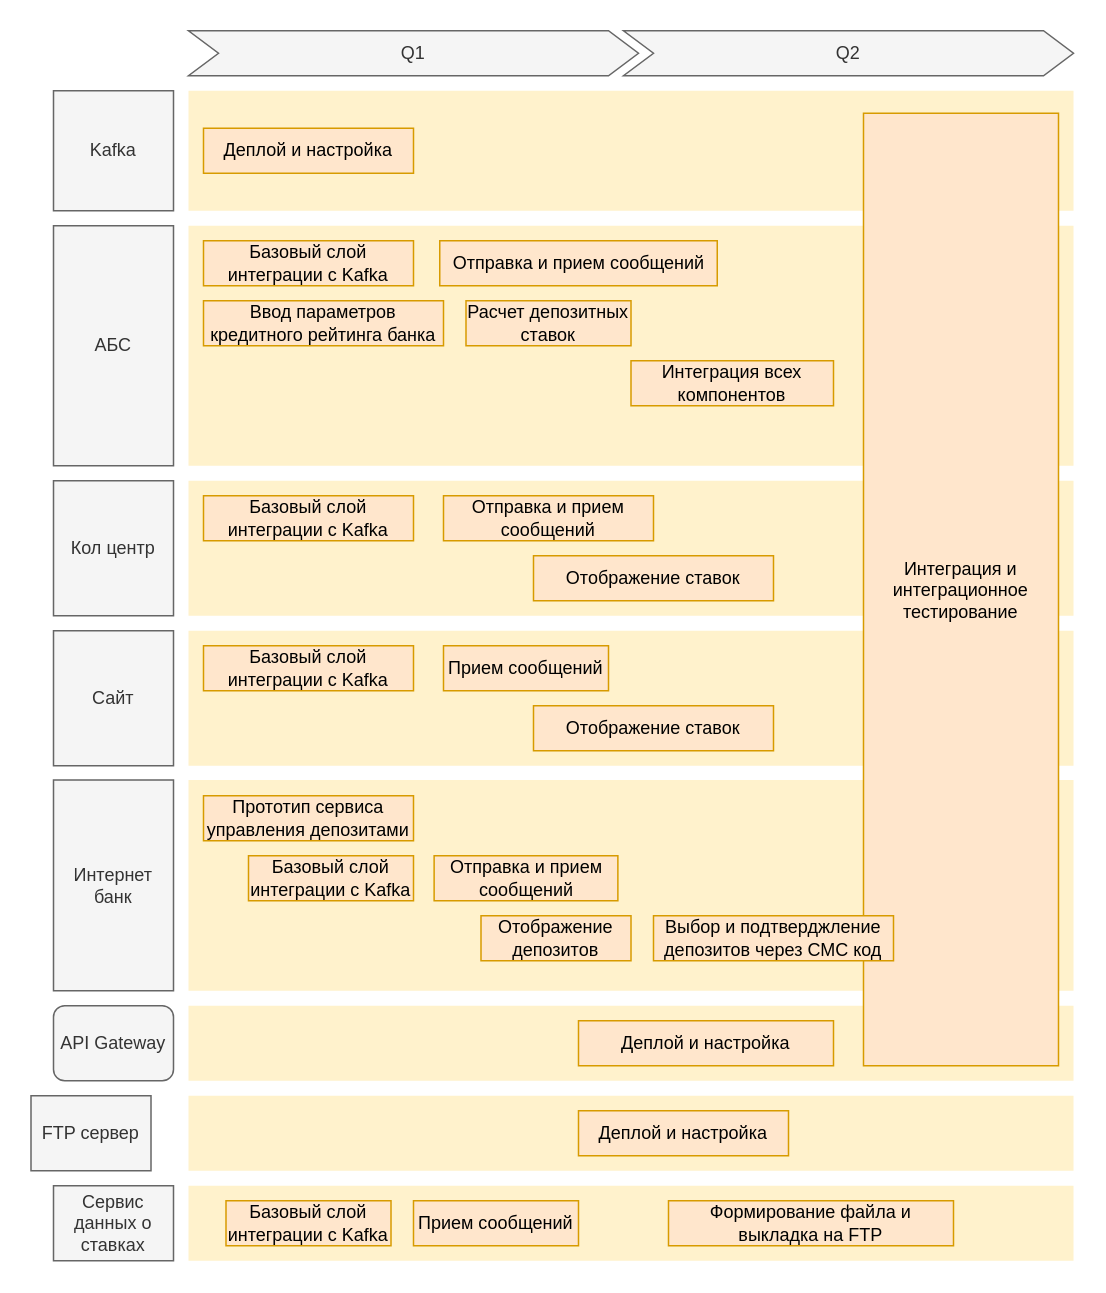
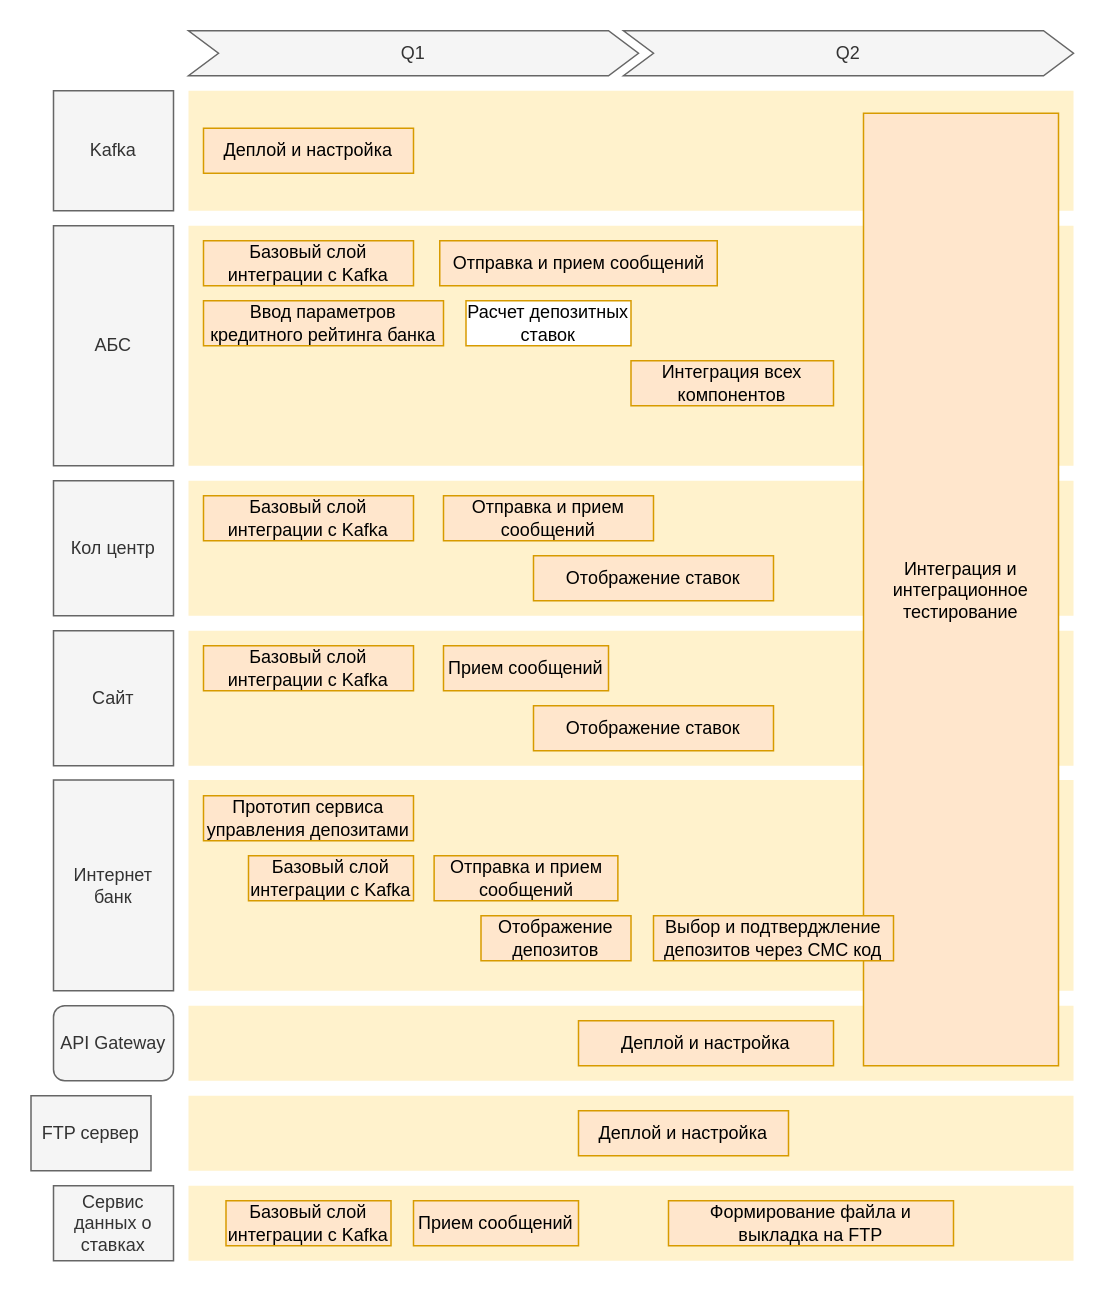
node "Расчет депозитных ставок": fillcolor #ffe6cc -> #ffffff
